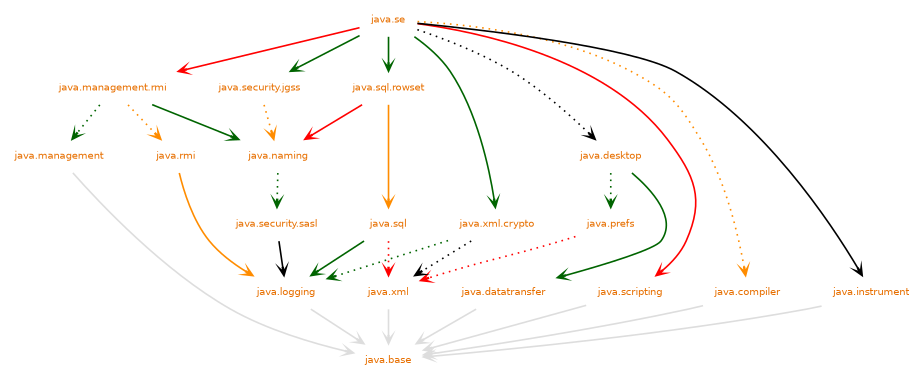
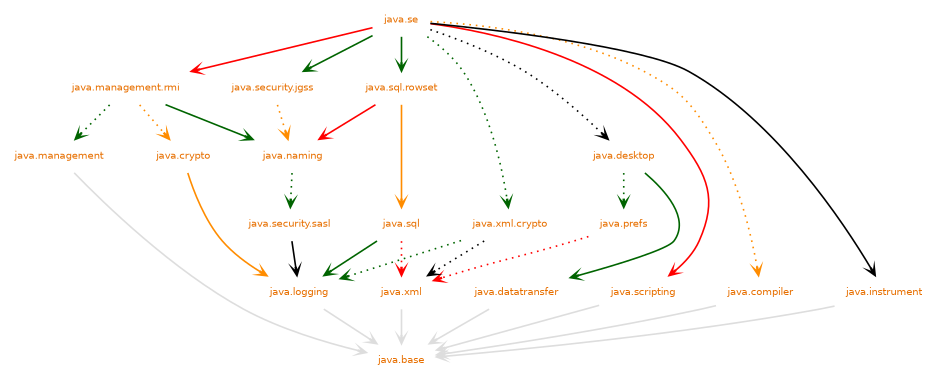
edge "java.se" -> "java.xml.crypto": style solid -> dotted
node "java.rmi": label "java.rmi" -> "java.crypto"
